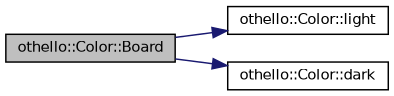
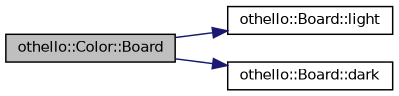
node "othello::Color::light": label "othello::Color::light" -> "othello::Board::light"
node "othello::Color::dark": label "othello::Color::dark" -> "othello::Board::dark"
